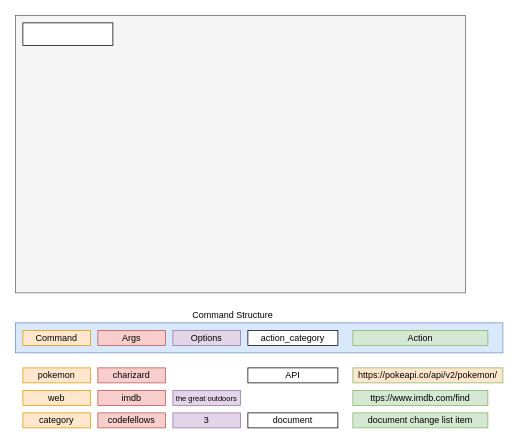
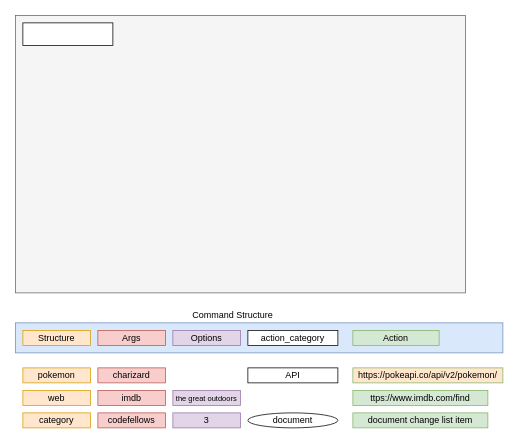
node "Command": label "Command" -> "Structure"
node "Action": size 135x15 -> 86x15
node "document": shape rectangle -> ellipse
